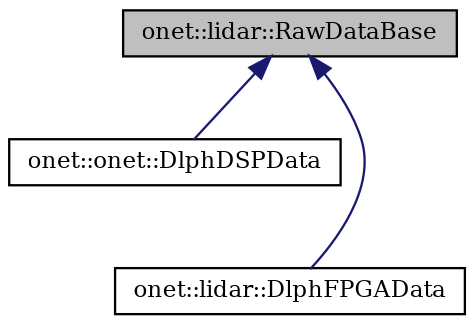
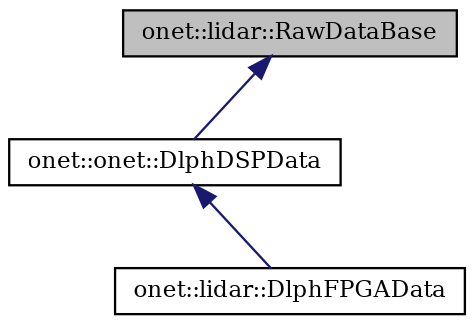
edge "onet::lidar::DlphFPGAData" -> "onet::lidar::RawDataBase": now "onet::lidar::DlphFPGAData" -> "onet::onet::DlphDSPData"
